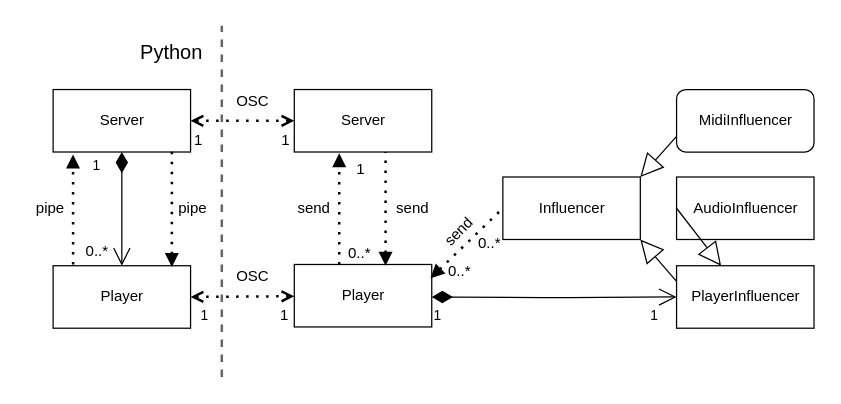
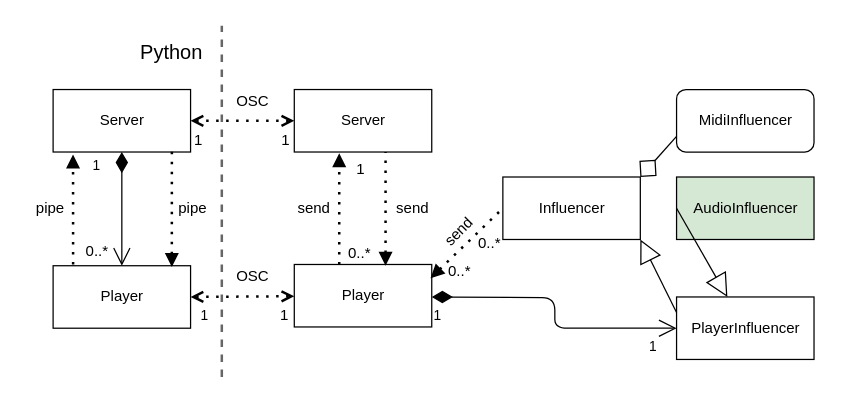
edge "MidiInfluencer" -> "Influencer": arrowhead block -> diamond
node "AudioInfluencer": fillcolor #ffffff -> #d5e8d4
node "PlayerInfluencer": moved (746, 297) -> (746, 328)
